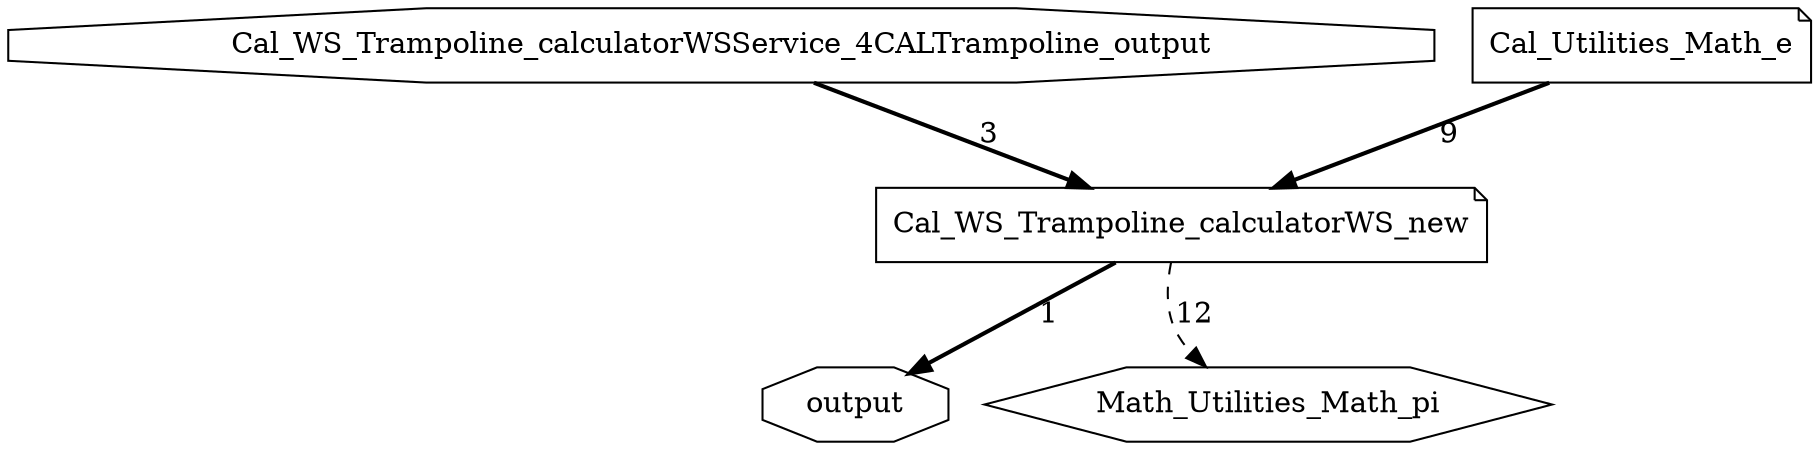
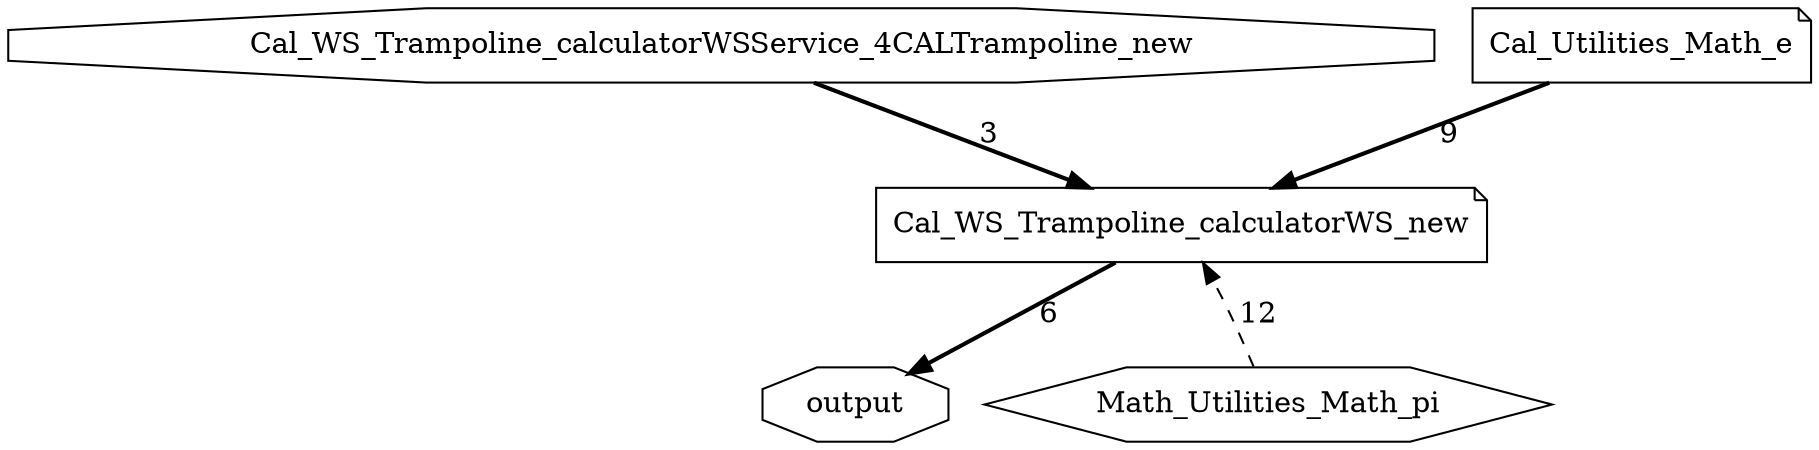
node "Cal_WS_Trampoline_calculatorWSService_4CALTrampoline_output": label "Cal_WS_Trampoline_calculatorWSService_4CALTrampoline_output" -> "Cal_WS_Trampoline_calculatorWSService_4CALTrampoline_new"
edge "Cal_WS_Trampoline_calculatorWS_new" -> "Math_Utilities_Math_pi": reversed
edge "Cal_WS_Trampoline_calculatorWS_new" -> "output": label "1" -> "6"
